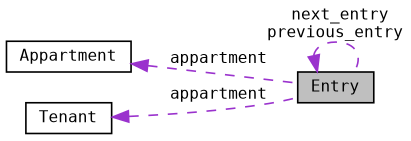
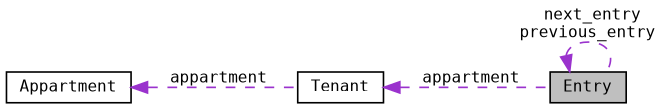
edge "Entry" -> "Appartment": now "Tenant" -> "Appartment"
